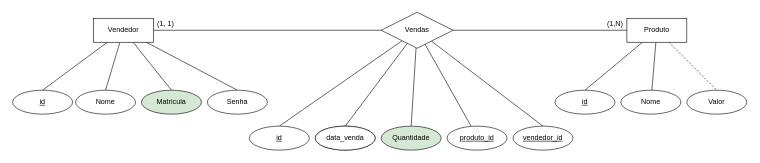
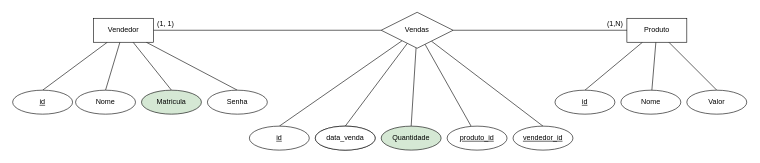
edge "Produto" -- "Valor": style dashed -> solid
